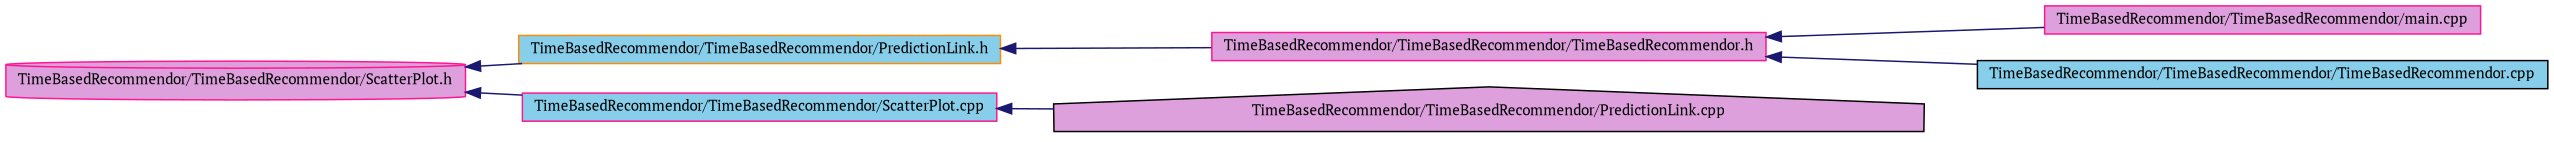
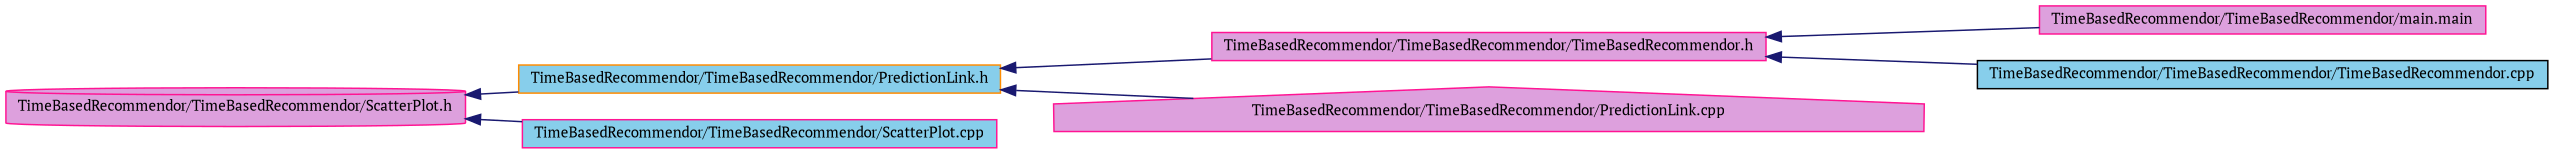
node "TimeBasedRecommendor/TimeBasedRecommendor/main.cpp": label "TimeBasedRecommendor/TimeBasedRecommendor/main.cpp" -> "TimeBasedRecommendor/TimeBasedRecommendor/main.main"
edge "TimeBasedRecommendor/TimeBasedRecommendor/PredictionLink.cpp" -> "TimeBasedRecommendor/TimeBasedRecommendor/ScatterPlot.cpp": now "TimeBasedRecommendor/TimeBasedRecommendor/PredictionLink.cpp" -> "TimeBasedRecommendor/TimeBasedRecommendor/PredictionLink.h"
node "TimeBasedRecommendor/TimeBasedRecommendor/PredictionLink.cpp": color black -> deeppink
